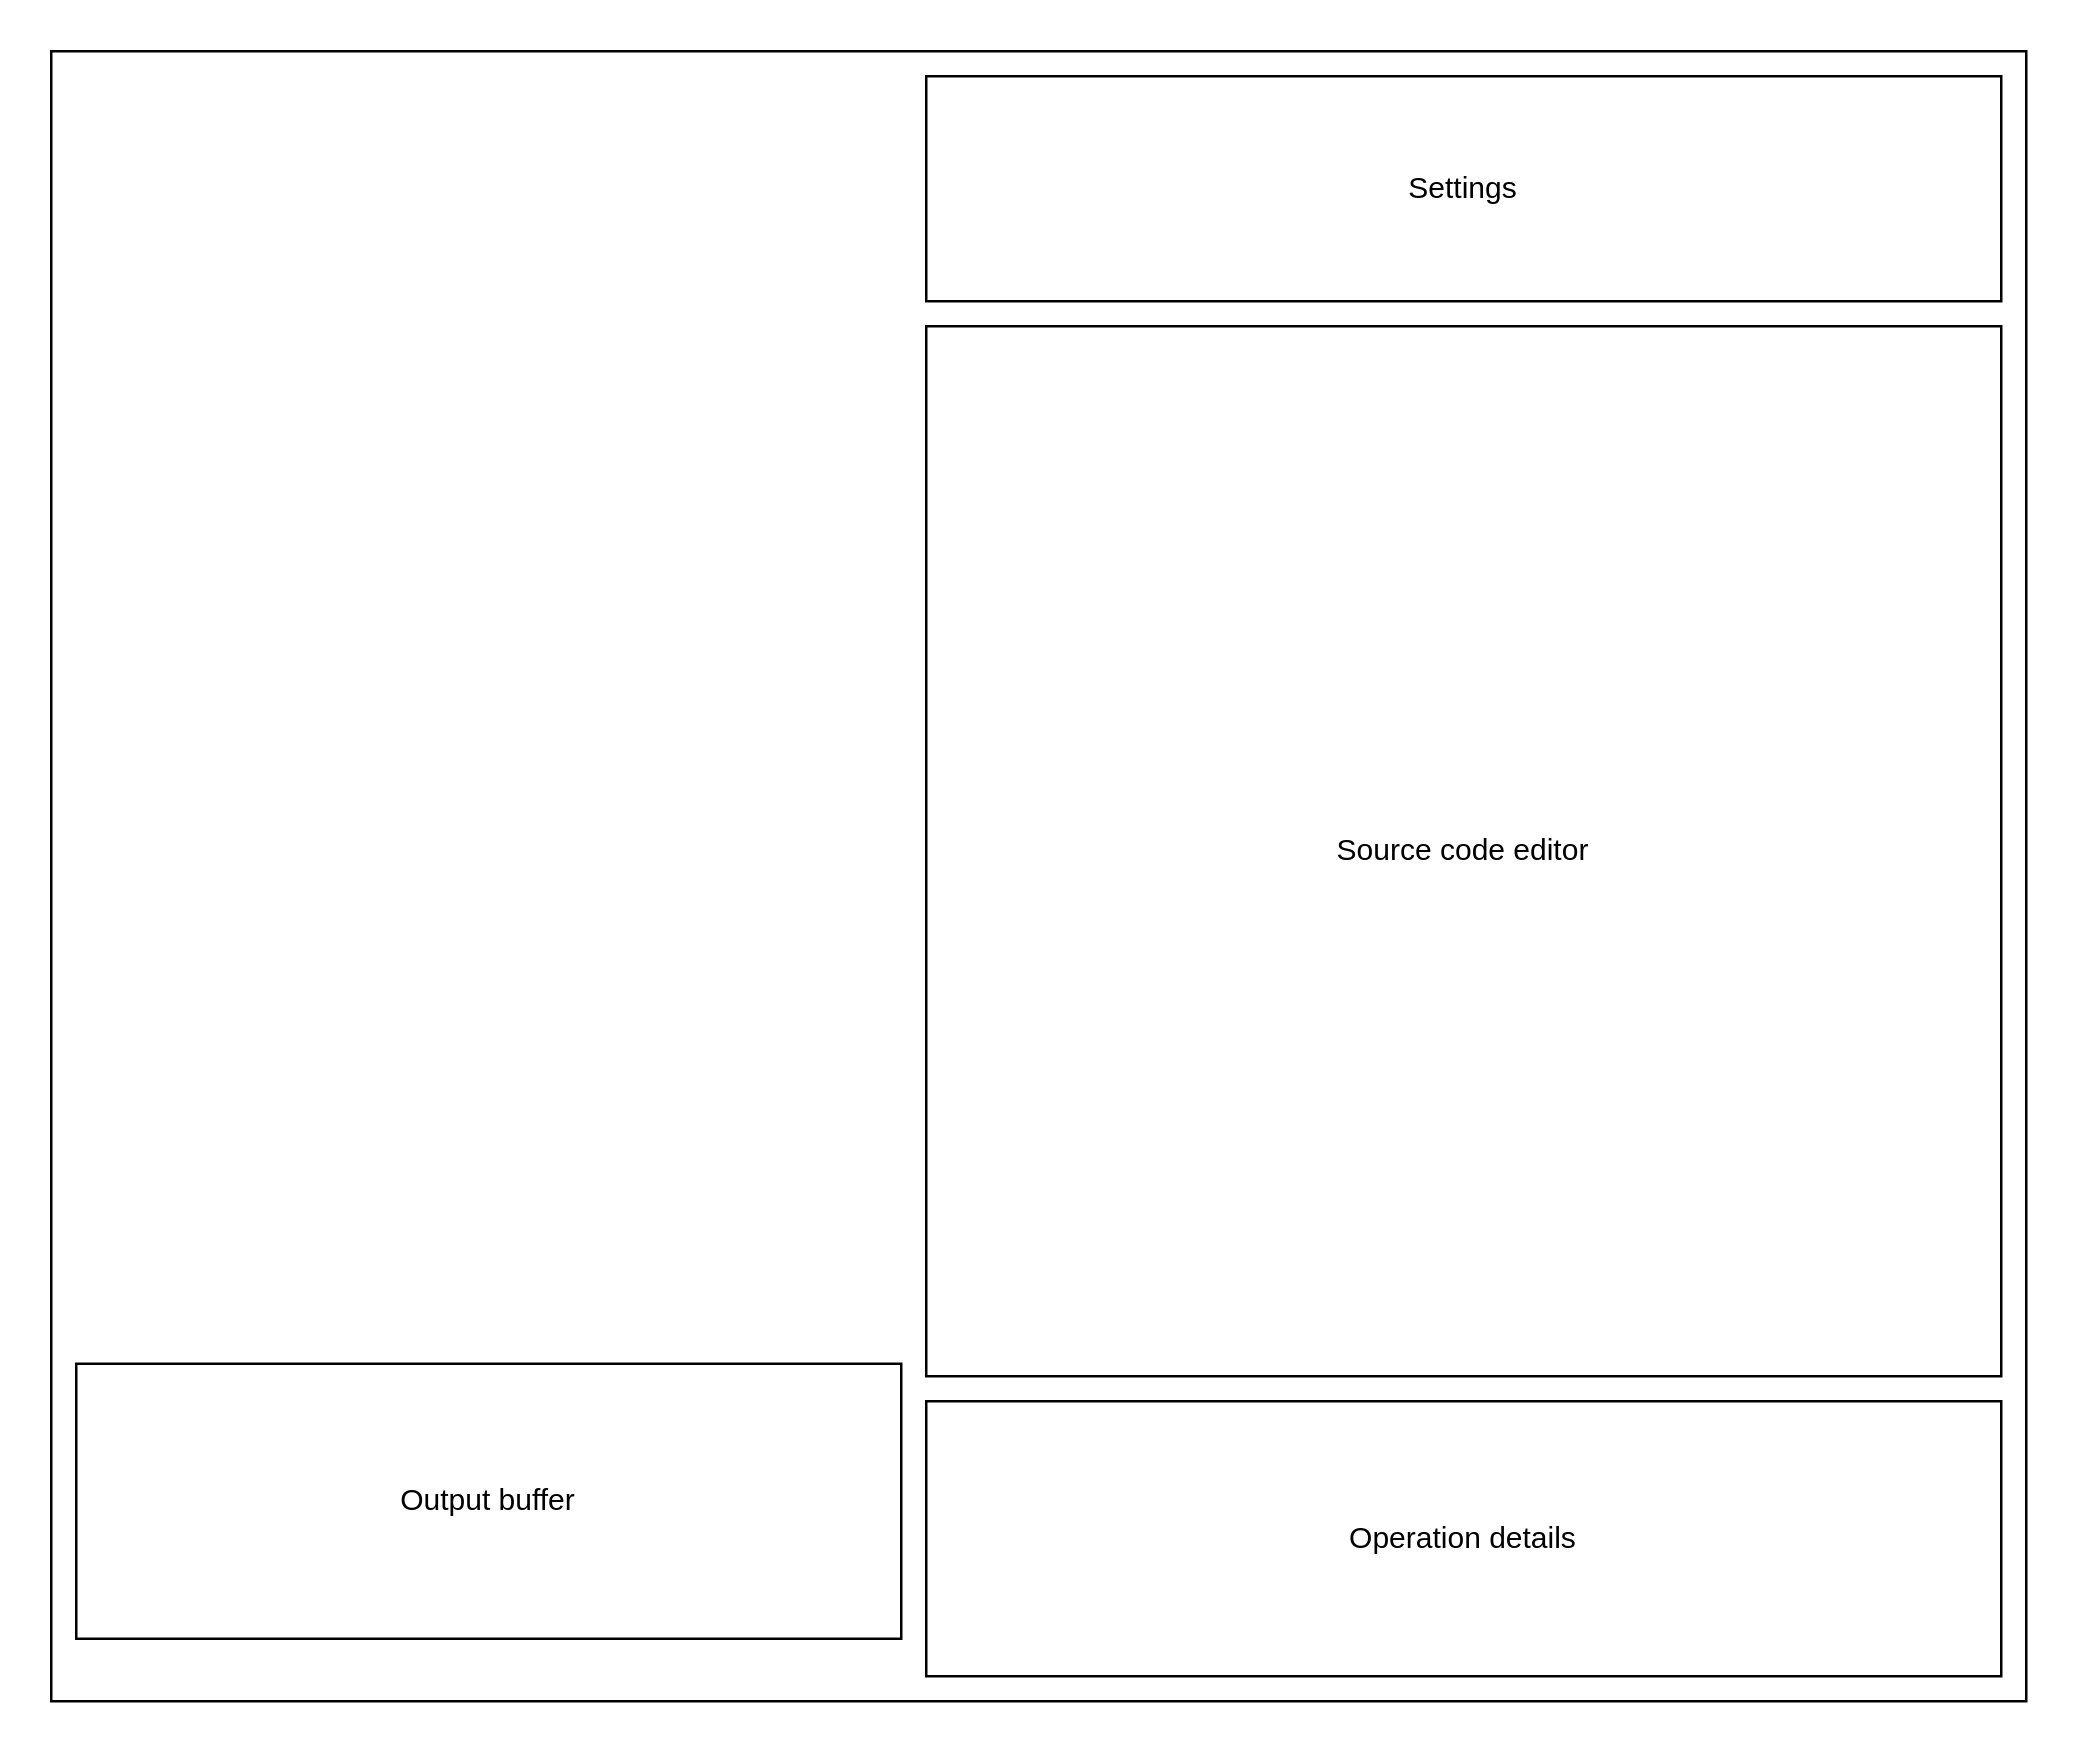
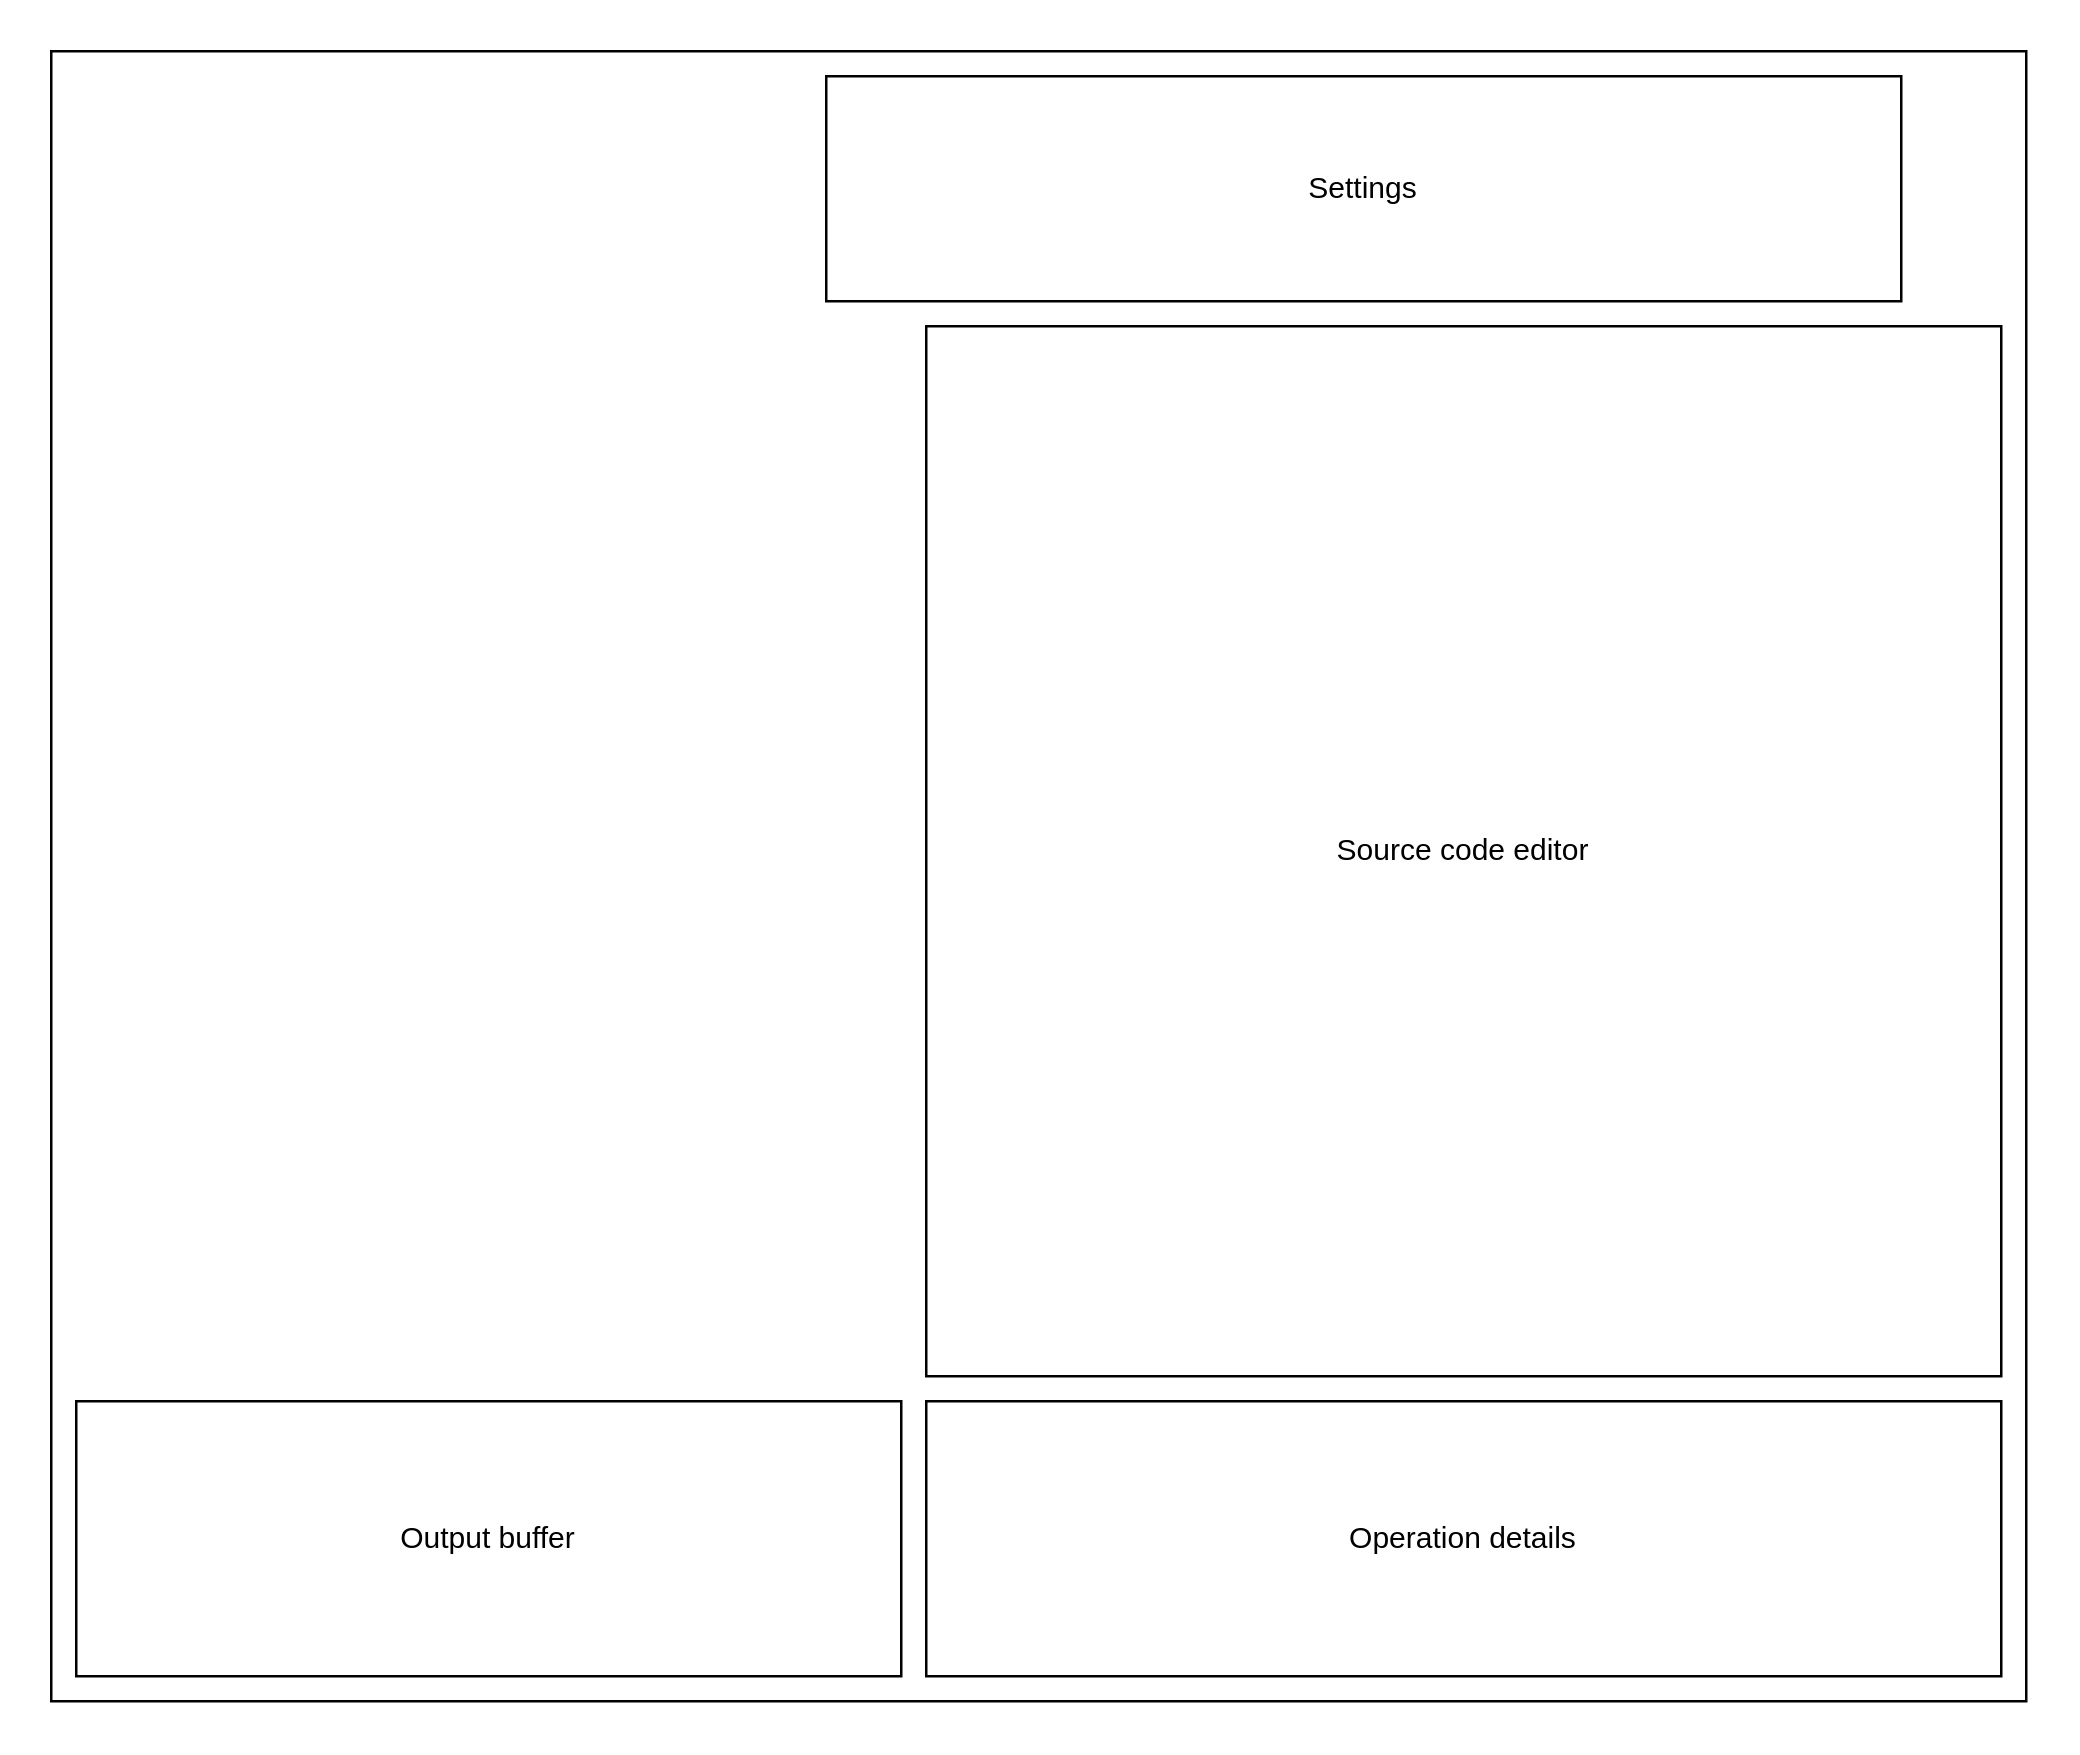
node "Settings": moved (1464, 189) -> (1364, 189)
node "Output buffer": moved (489, 1501) -> (489, 1539)
